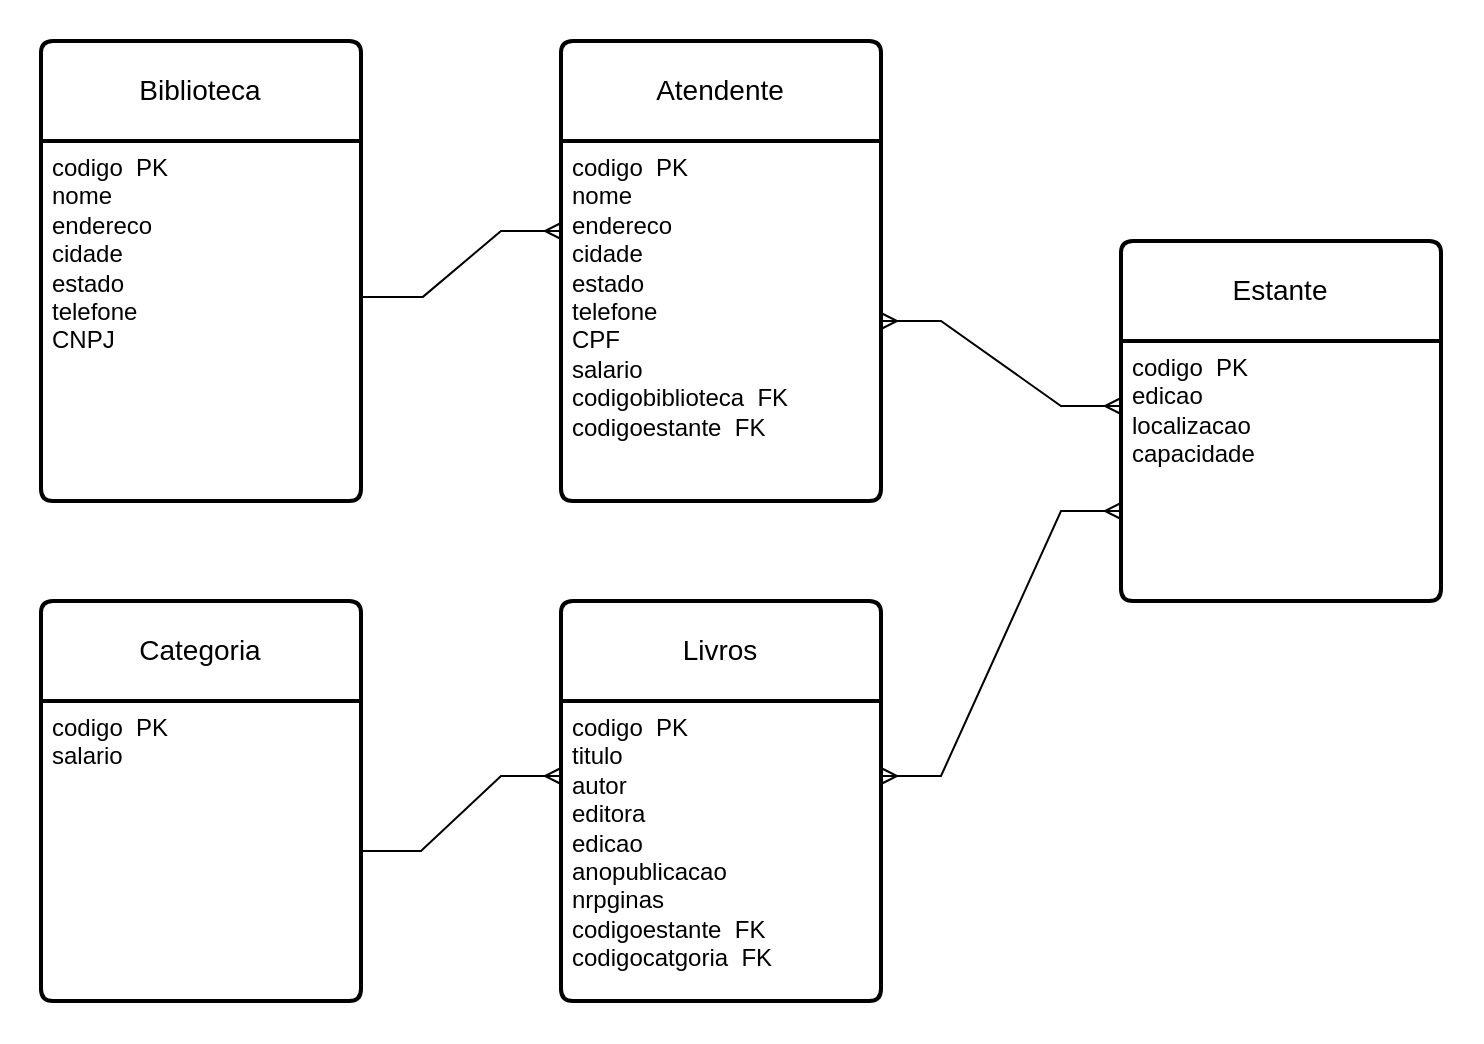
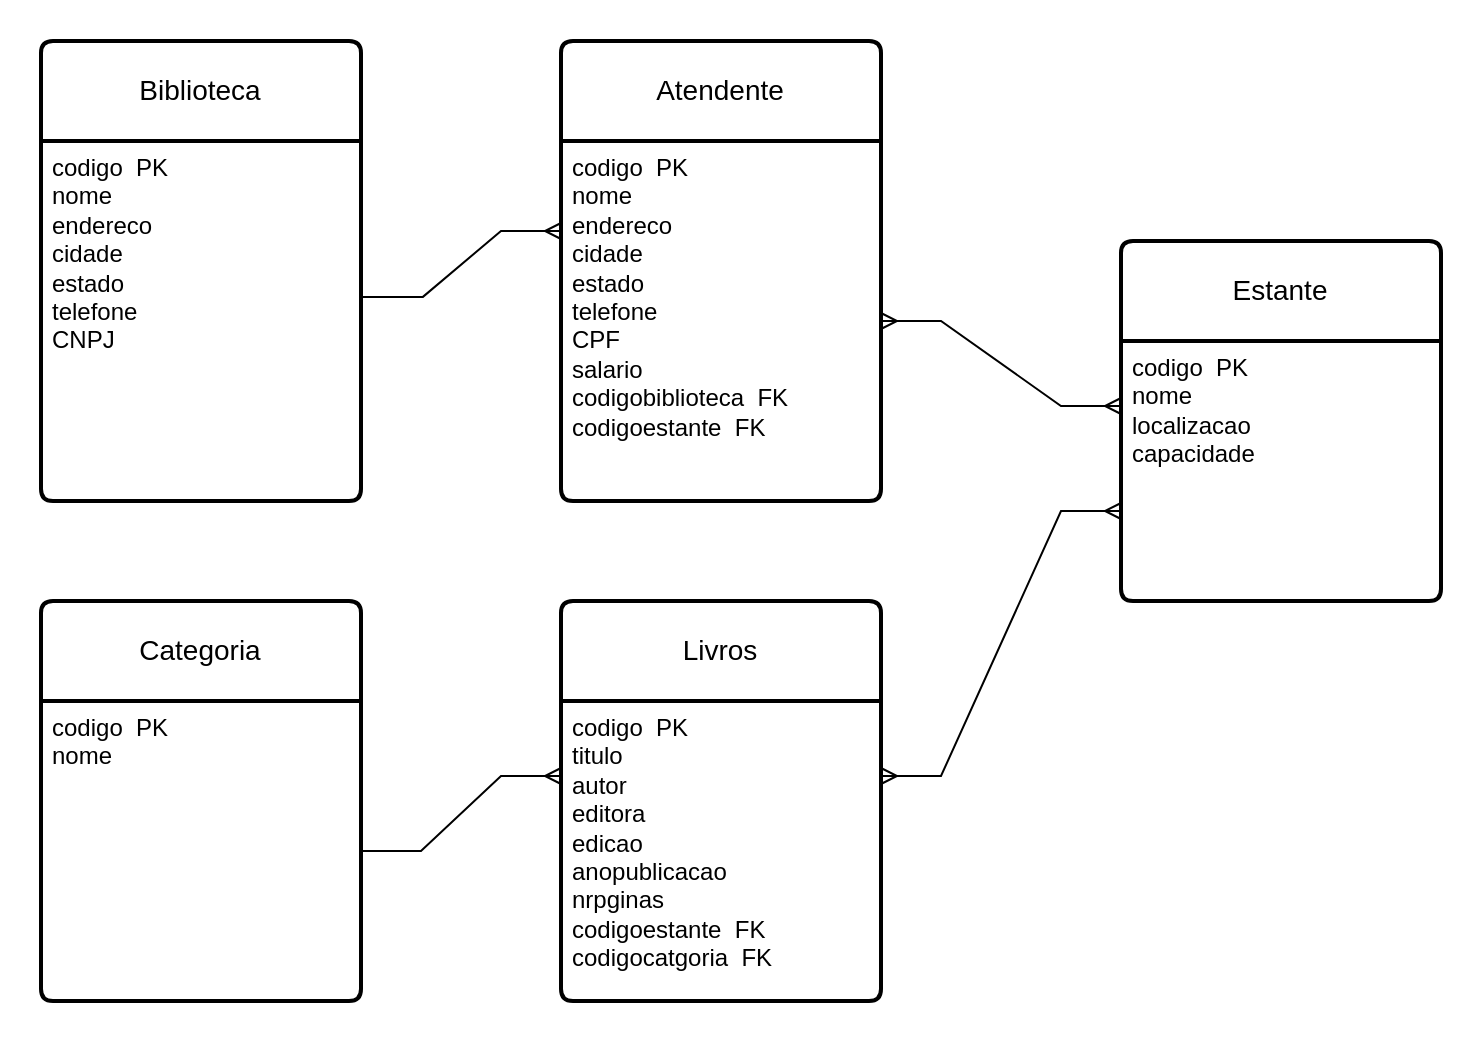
node "codigo PK edicao localizacao capacidade": label "codigo PK edicao localizacao capacidade" -> "codigo PK nome localizacao capacidade"
node "codigo PK salario": label "codigo PK salario" -> "codigo PK nome"
